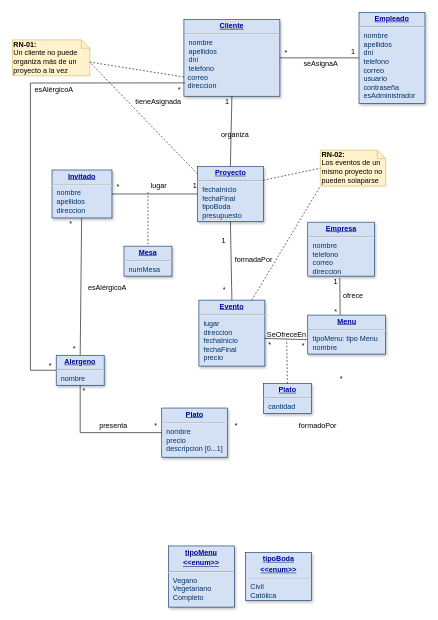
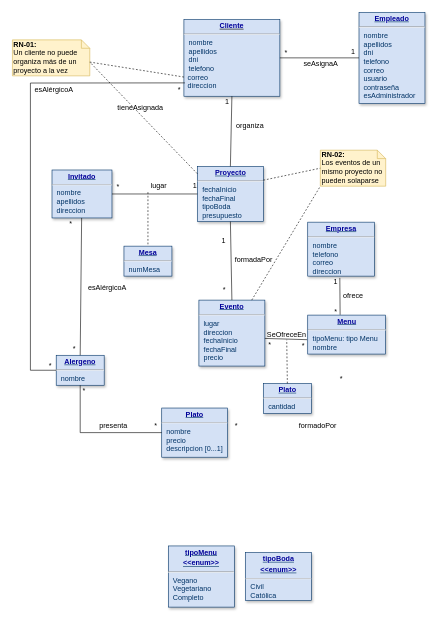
node "tieneAsignada": moved (158, 102) -> (140, 108)
node "organiza": moved (235, 135) -> (250, 126)
